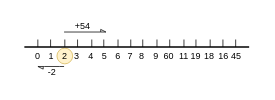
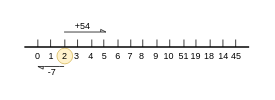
node "60": label "60" -> "10"
node "11": label "11" -> "51"
node "16": label "16" -> "14"
node "-2": label "-2" -> "-7"
